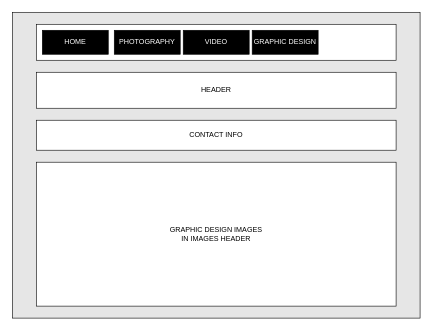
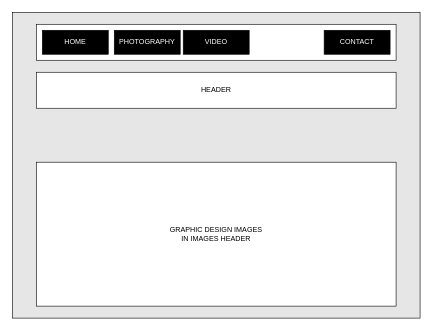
node "GRAPHIC DESIGN": removed
node "CONTACT": added
node "CONTACT INFO": removed
